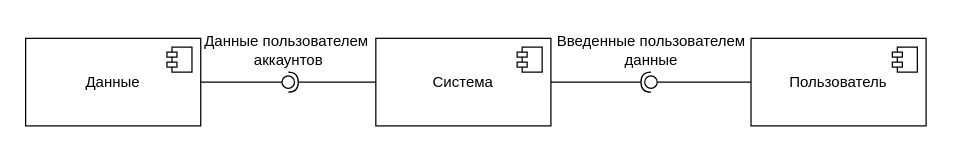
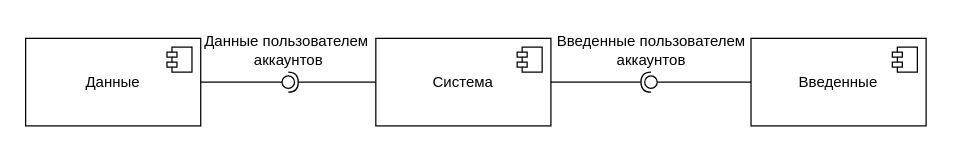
node "Введенные пользователем данные": label "Введенные пользователем данные" -> "Введенные пользователем аккаунтов"
node "Пользователь": label "Пользователь" -> "Введенные"
